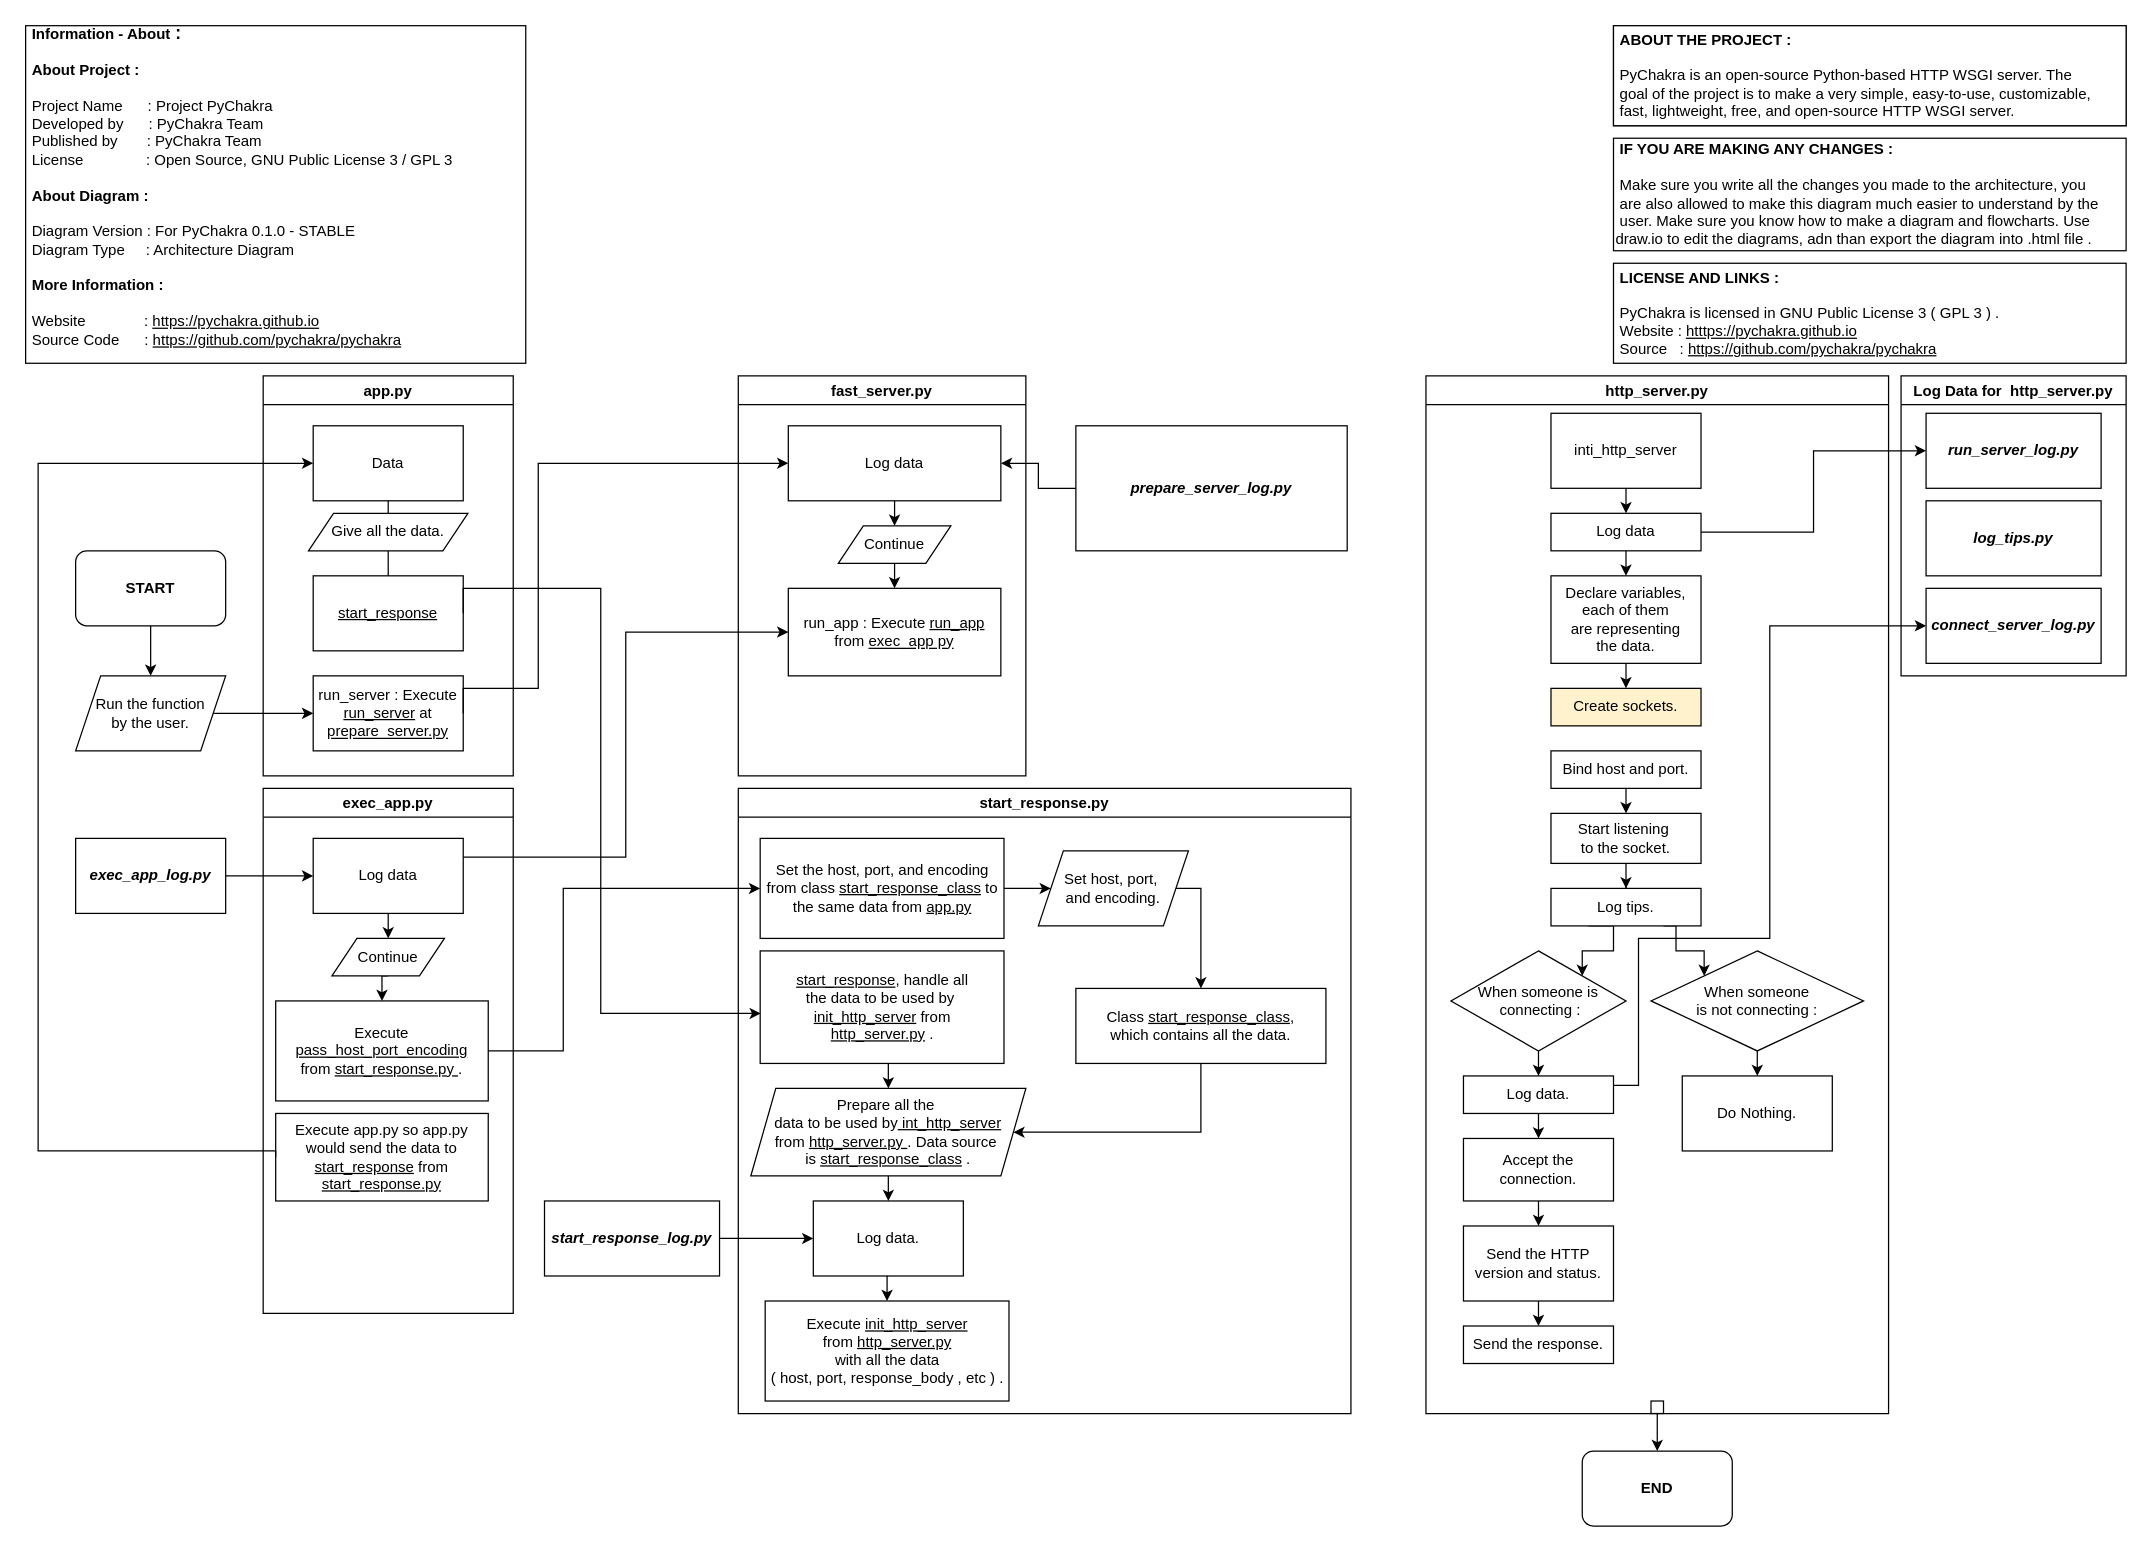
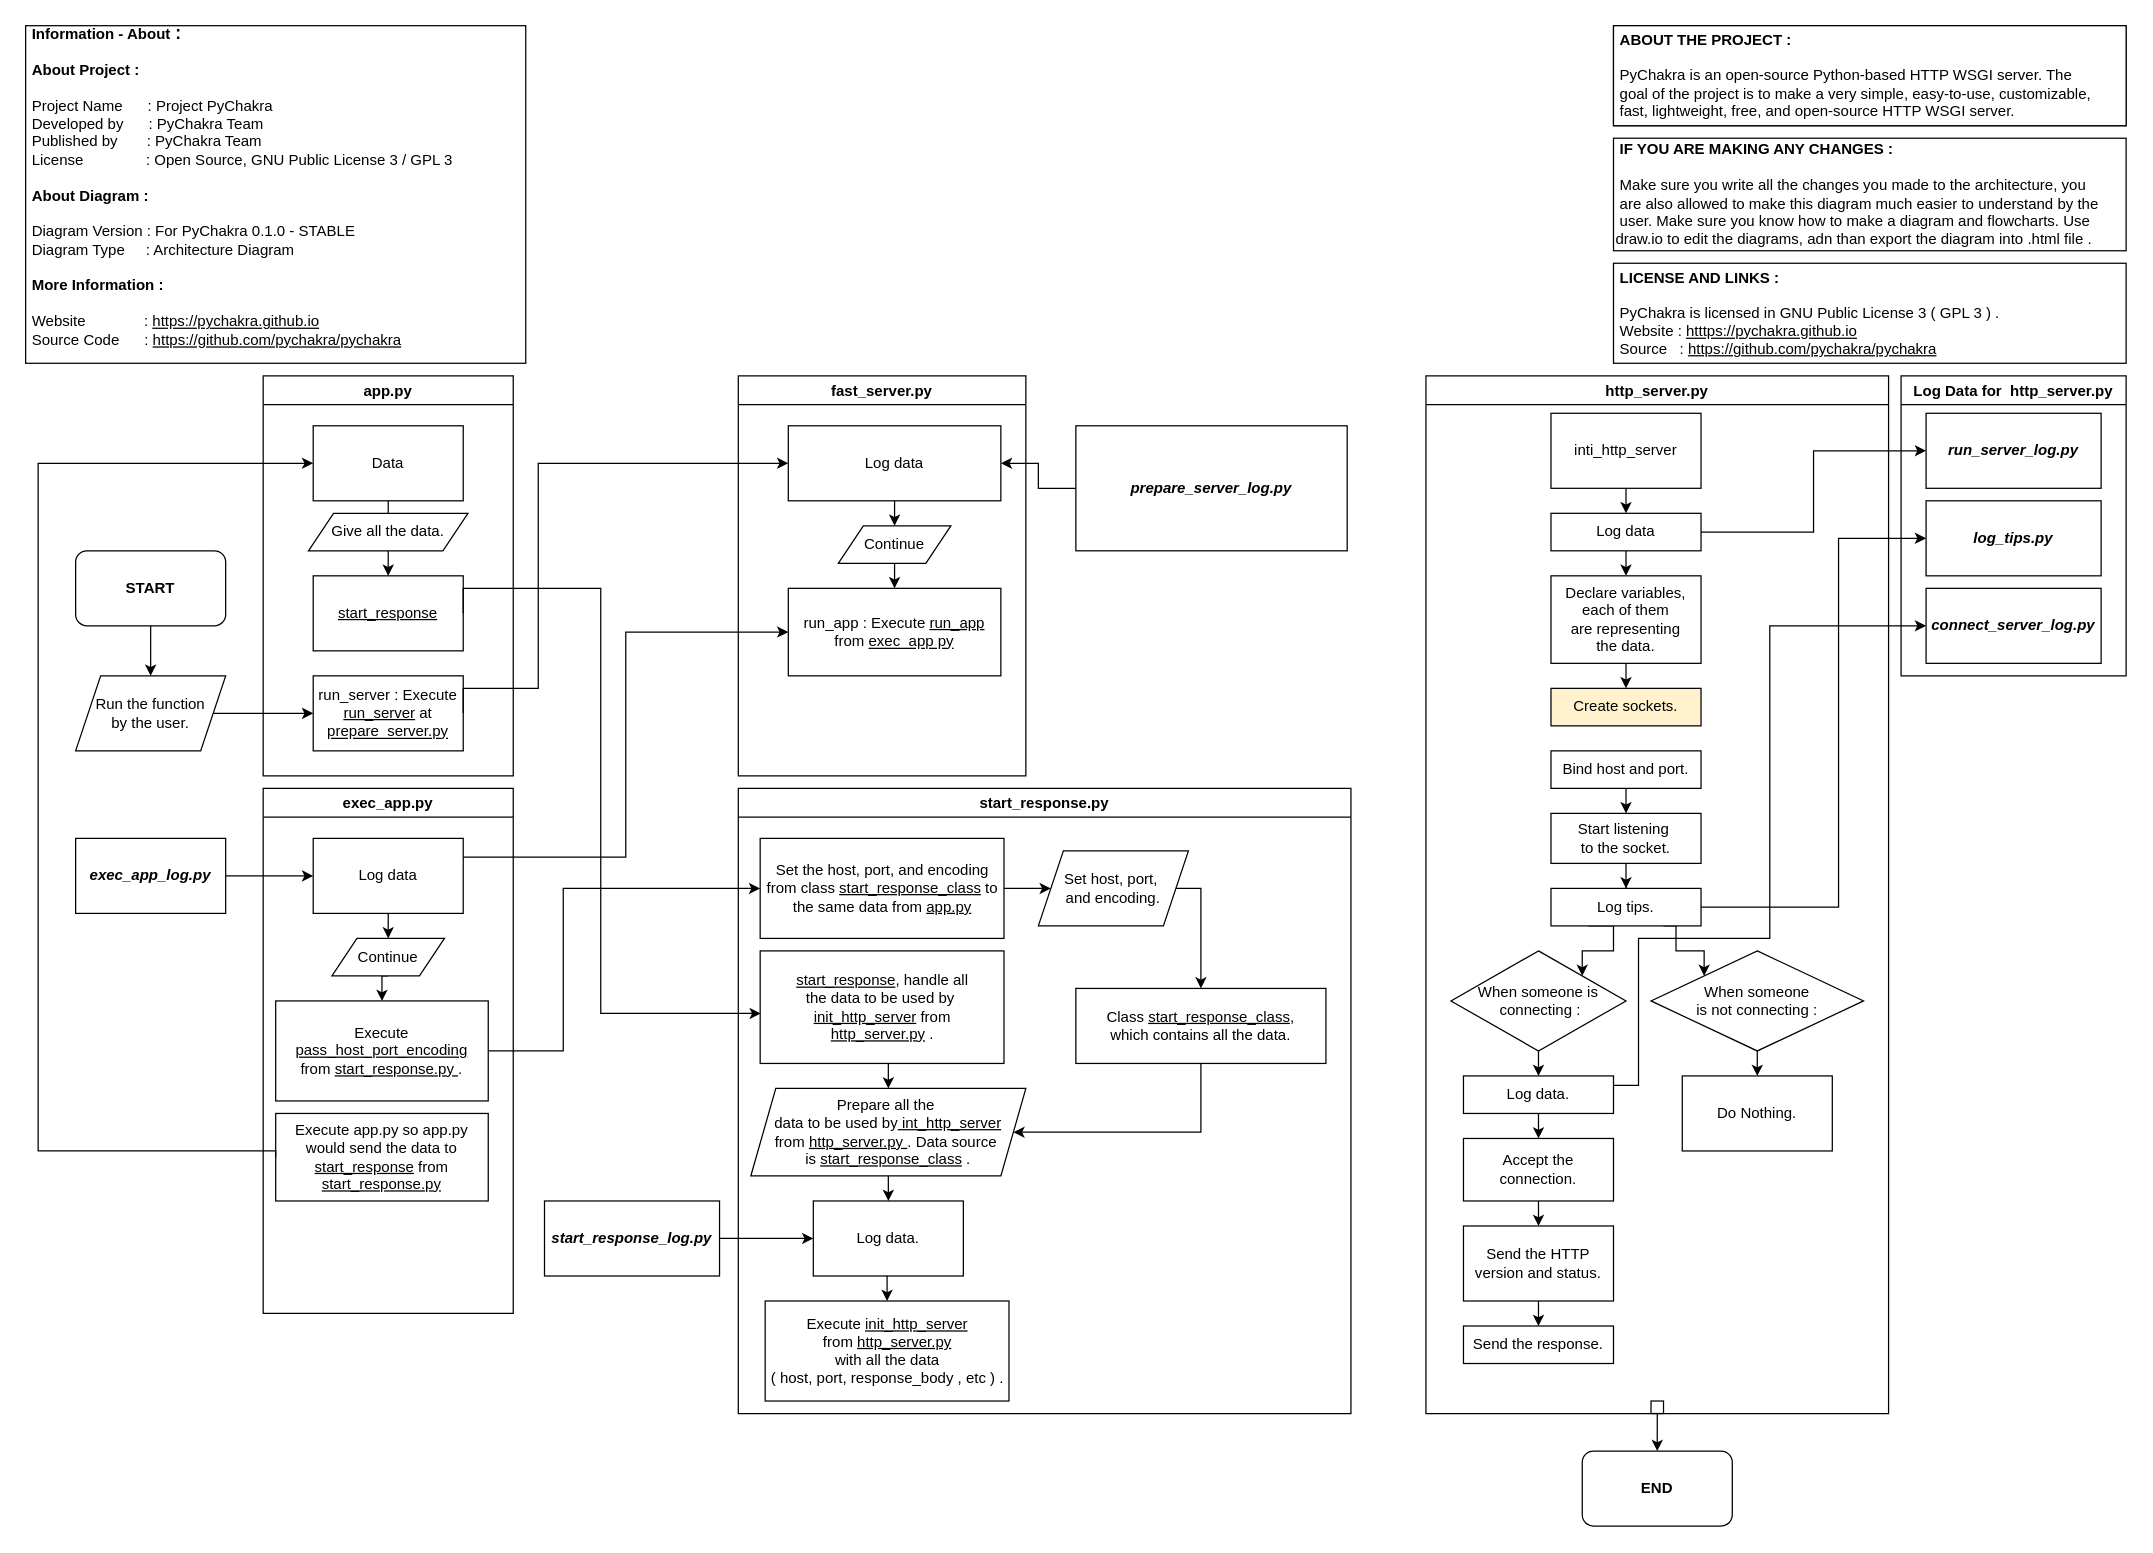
edge "Give all the data." -- "start_response": arrowhead none -> classic
edge "Log tips." -> "log_tips.py": added
